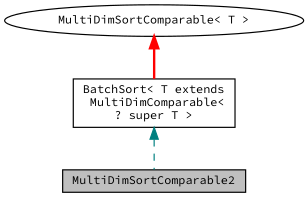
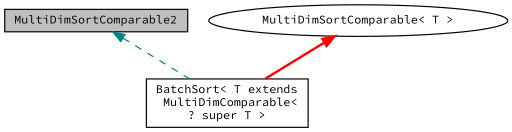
edge "MultiDimSortComparable2" -> "BatchSort< T extends MultiDimComparable< ? super T >": reversed
